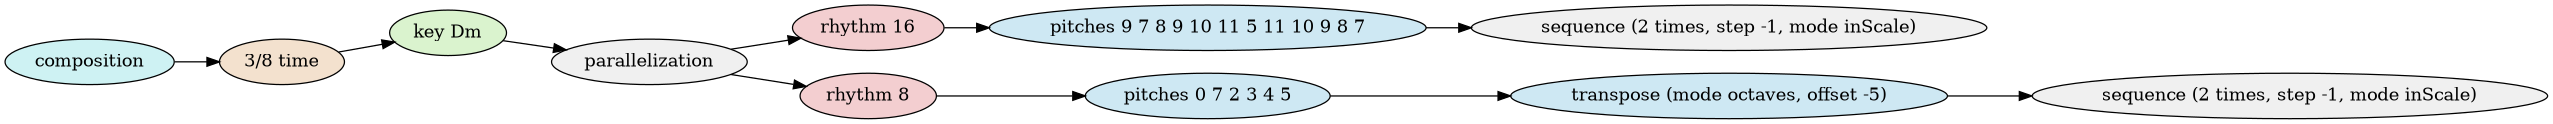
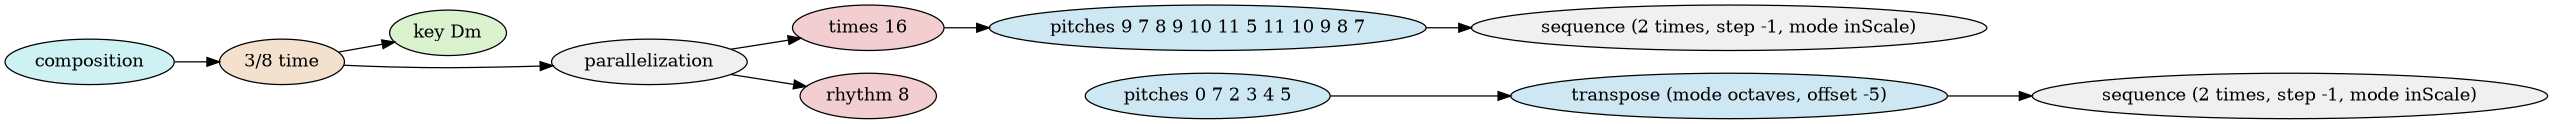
node "rhythm 16": label "rhythm 16" -> "times 16"
edge "key Dm" -> "parallelization": now "3/8 time" -> "parallelization"
edge "rhythm 8" -> "pitches 0 7 2 3 4 5": removed
